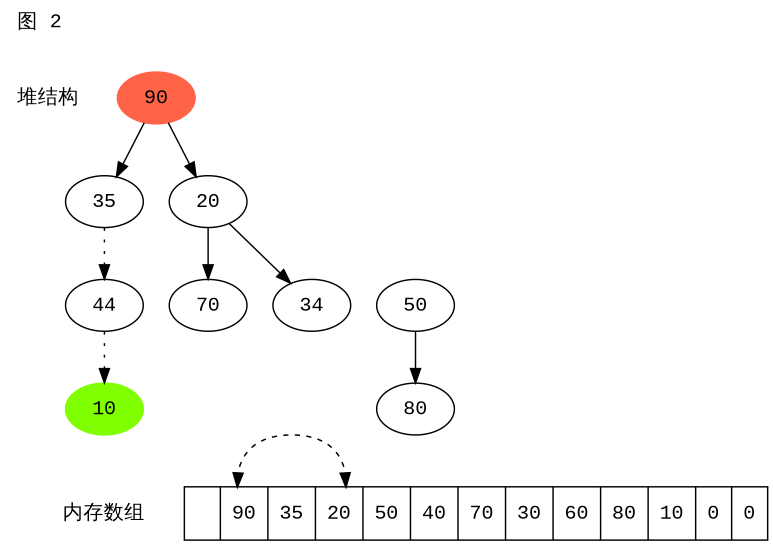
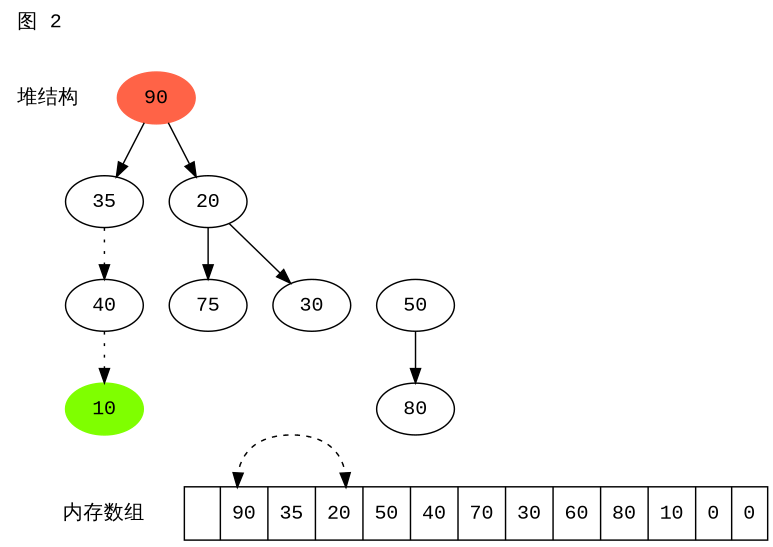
node "44": label "44" -> "40"
node "70": label "70" -> "75"
node "34": label "34" -> "30"
